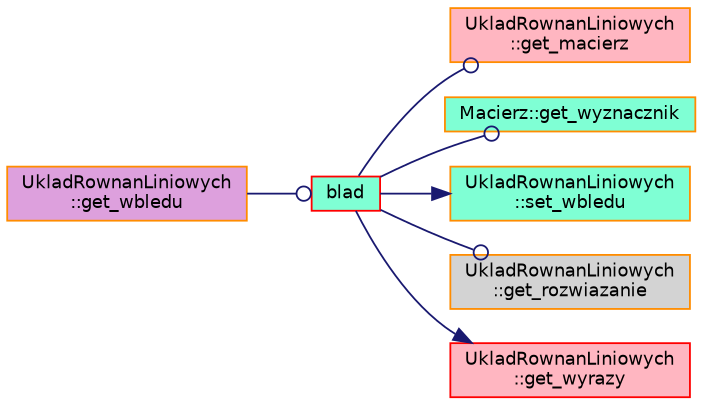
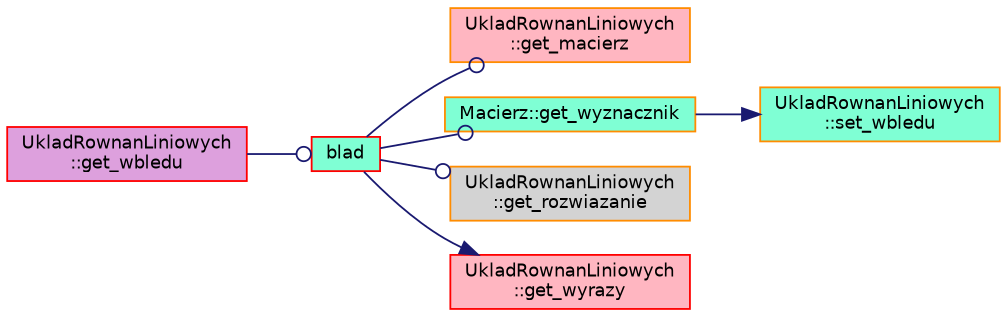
node "UkladRownanLiniowych ::get_wbledu": color darkorange -> red
edge "blad" -> "UkladRownanLiniowych ::set_wbledu": now "Macierz::get_wyznacznik" -> "UkladRownanLiniowych ::set_wbledu"
